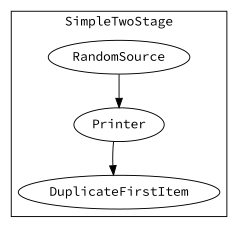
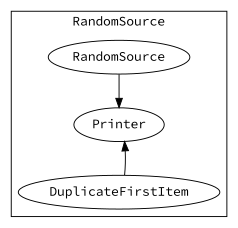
cluster "SimpleTwoStage": label "SimpleTwoStage" -> "RandomSource"
edge "Printer" -> "DuplicateFirstItem": reversed
